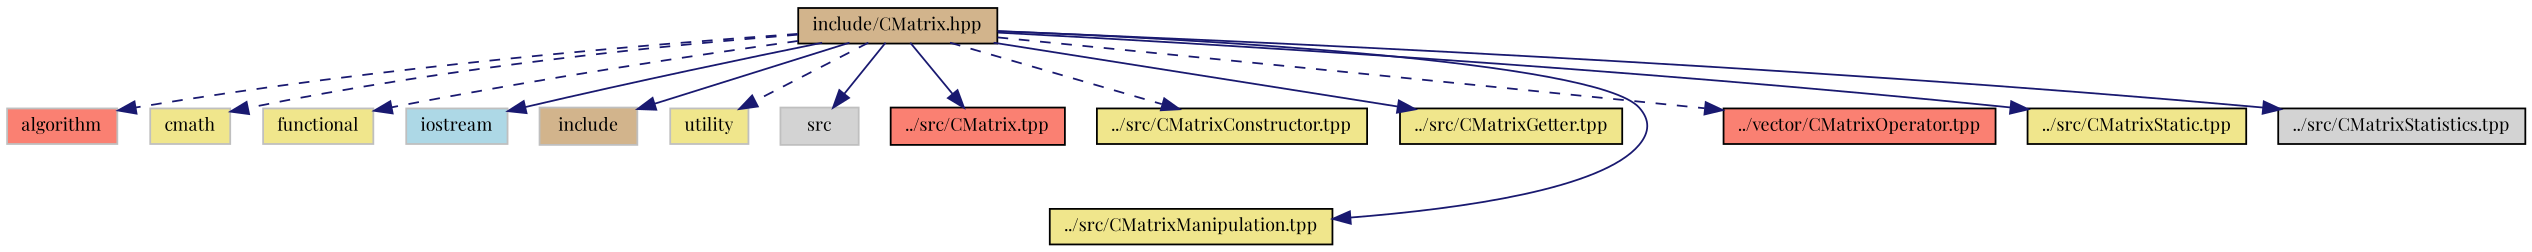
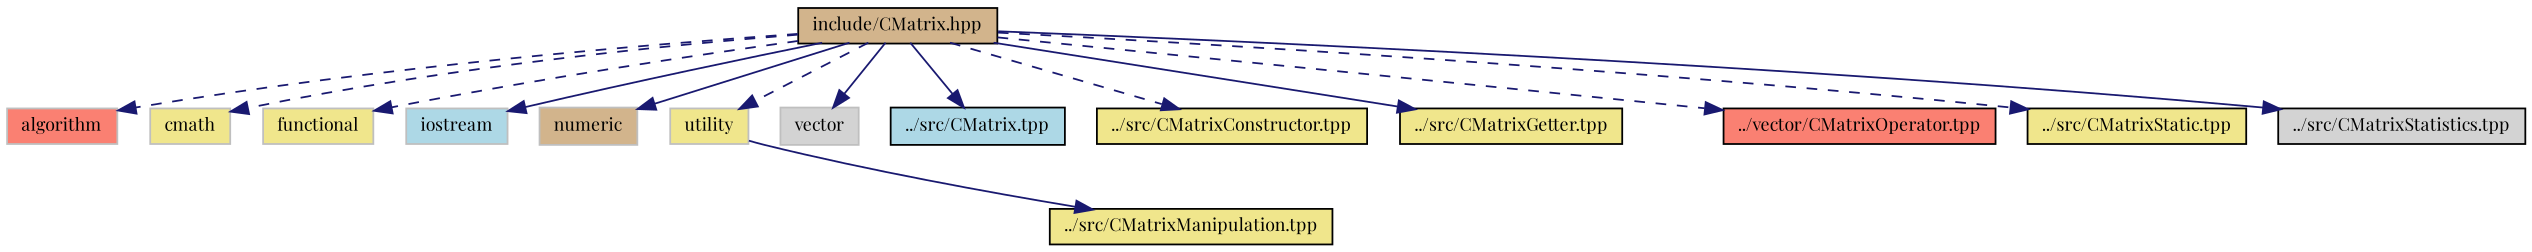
edge "include/CMatrix.hpp" -> "../src/CMatrixStatic.tpp": style solid -> dashed
edge "include/CMatrix.hpp" -> "../src/CMatrixManipulation.tpp": now "utility" -> "../src/CMatrixManipulation.tpp"
node "include": label "include" -> "numeric"
node "src": label "src" -> "vector"
node "../src/CMatrix.tpp": fillcolor salmon -> lightblue
